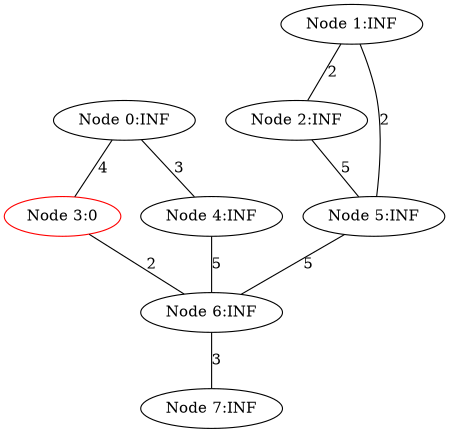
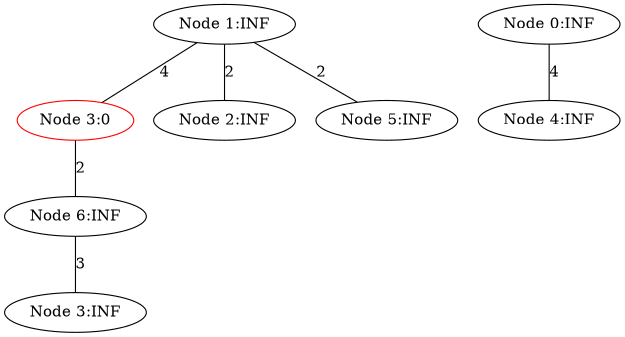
edge "Node 0:INF" -- "Node 3:0": now "Node 1:INF" -- "Node 3:0"
edge "Node 0:INF" -- "Node 4:INF": label "3" -> "4"
edge "Node 2:INF" -- "Node 5:INF": removed, label "5"
edge "Node 4:INF" -- "Node 6:INF": removed, label "5"
edge "Node 5:INF" -- "Node 6:INF": removed, label "5"
node "Node 7:INF": label "Node 7:INF" -> "Node 3:INF"
